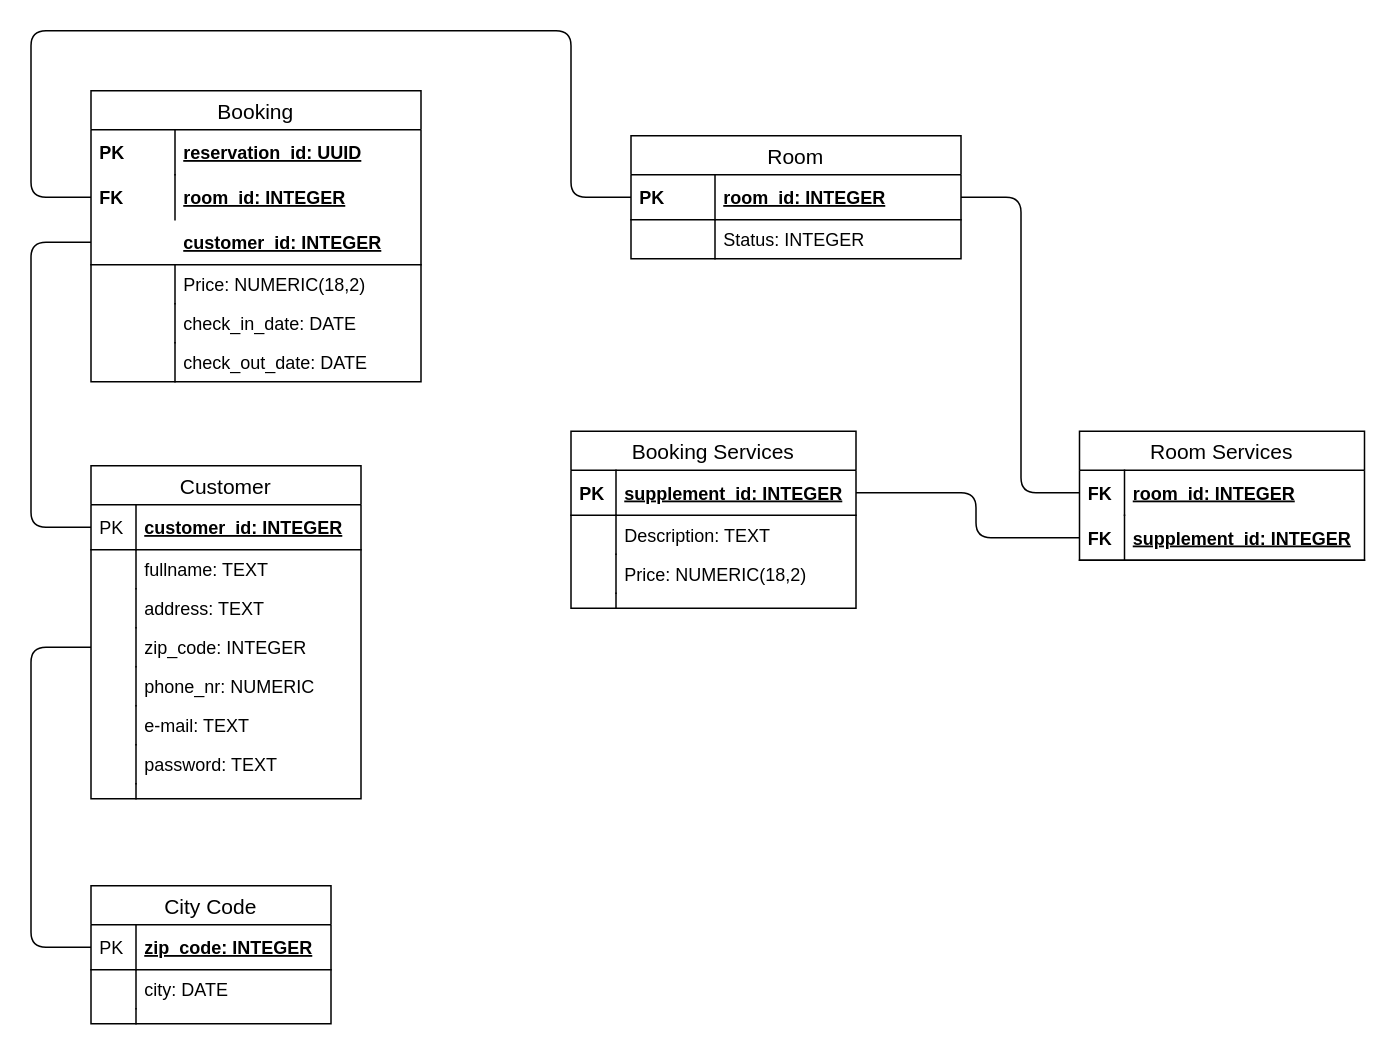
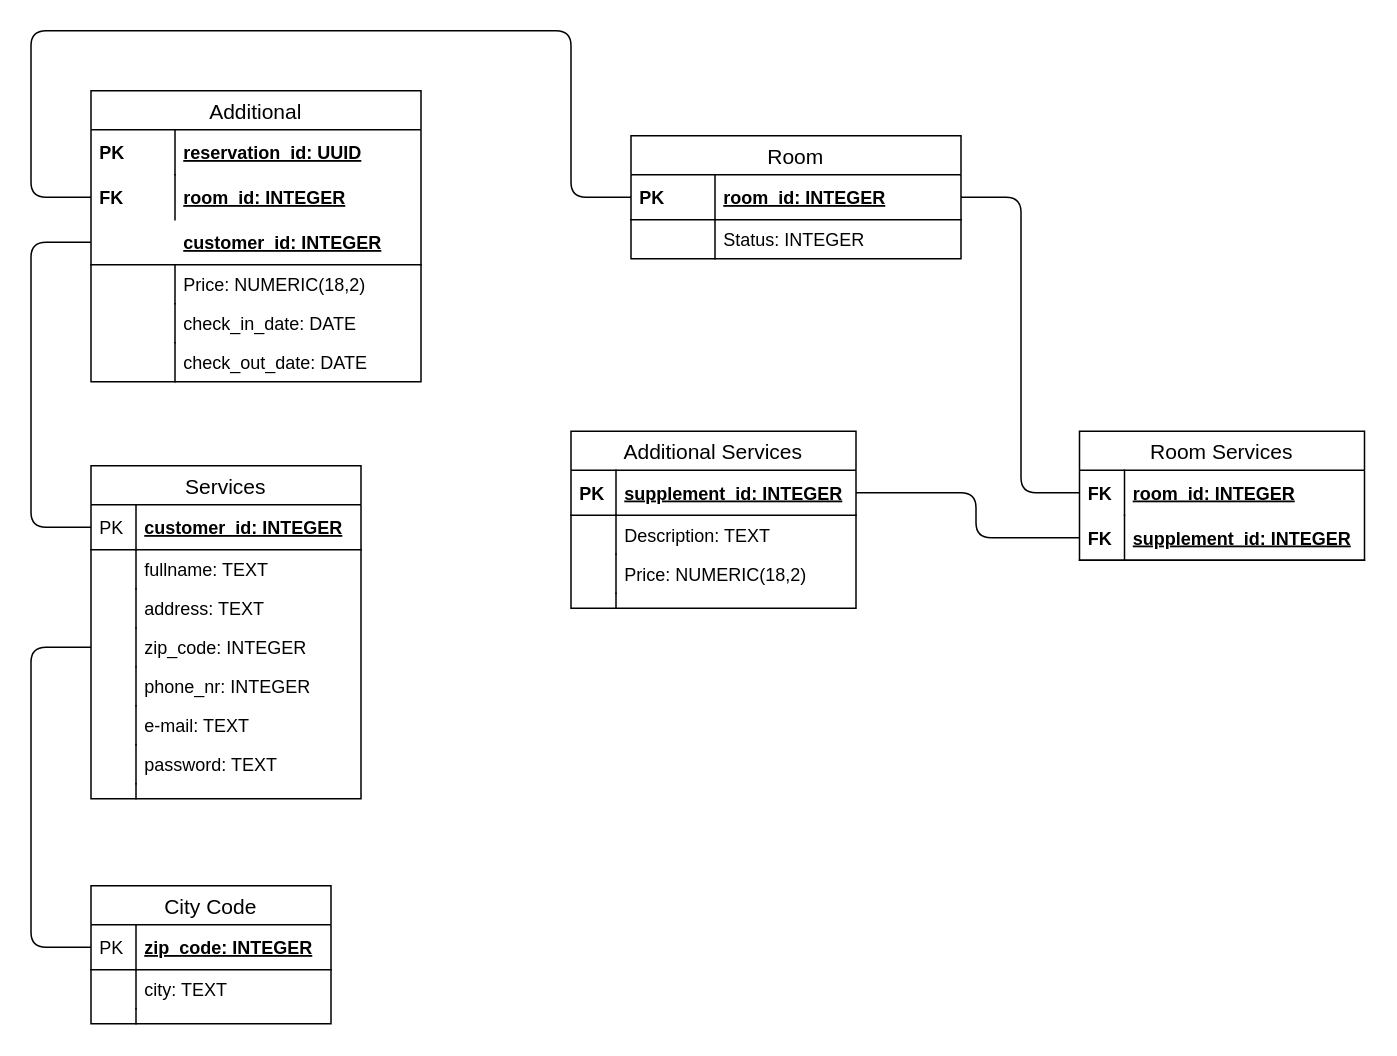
node "Booking": label "Booking" -> "Additional"
node "Booking Services": label "Booking Services" -> "Additional Services"
node "Customer": label "Customer" -> "Services"
node "phone_nr: NUMERIC": label "phone_nr: NUMERIC" -> "phone_nr: INTEGER"
node "city: DATE": label "city: DATE" -> "city: TEXT"
